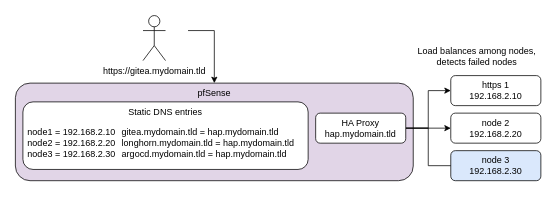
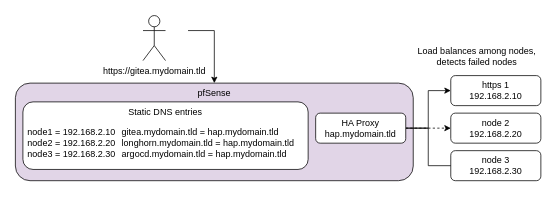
edge "HA Proxy hap.mydomain.tld" -> "node 2 192.168.2.20": style solid -> dashed
node "node 3 192.168.2.30": fillcolor #dae8fc -> #ffffff
